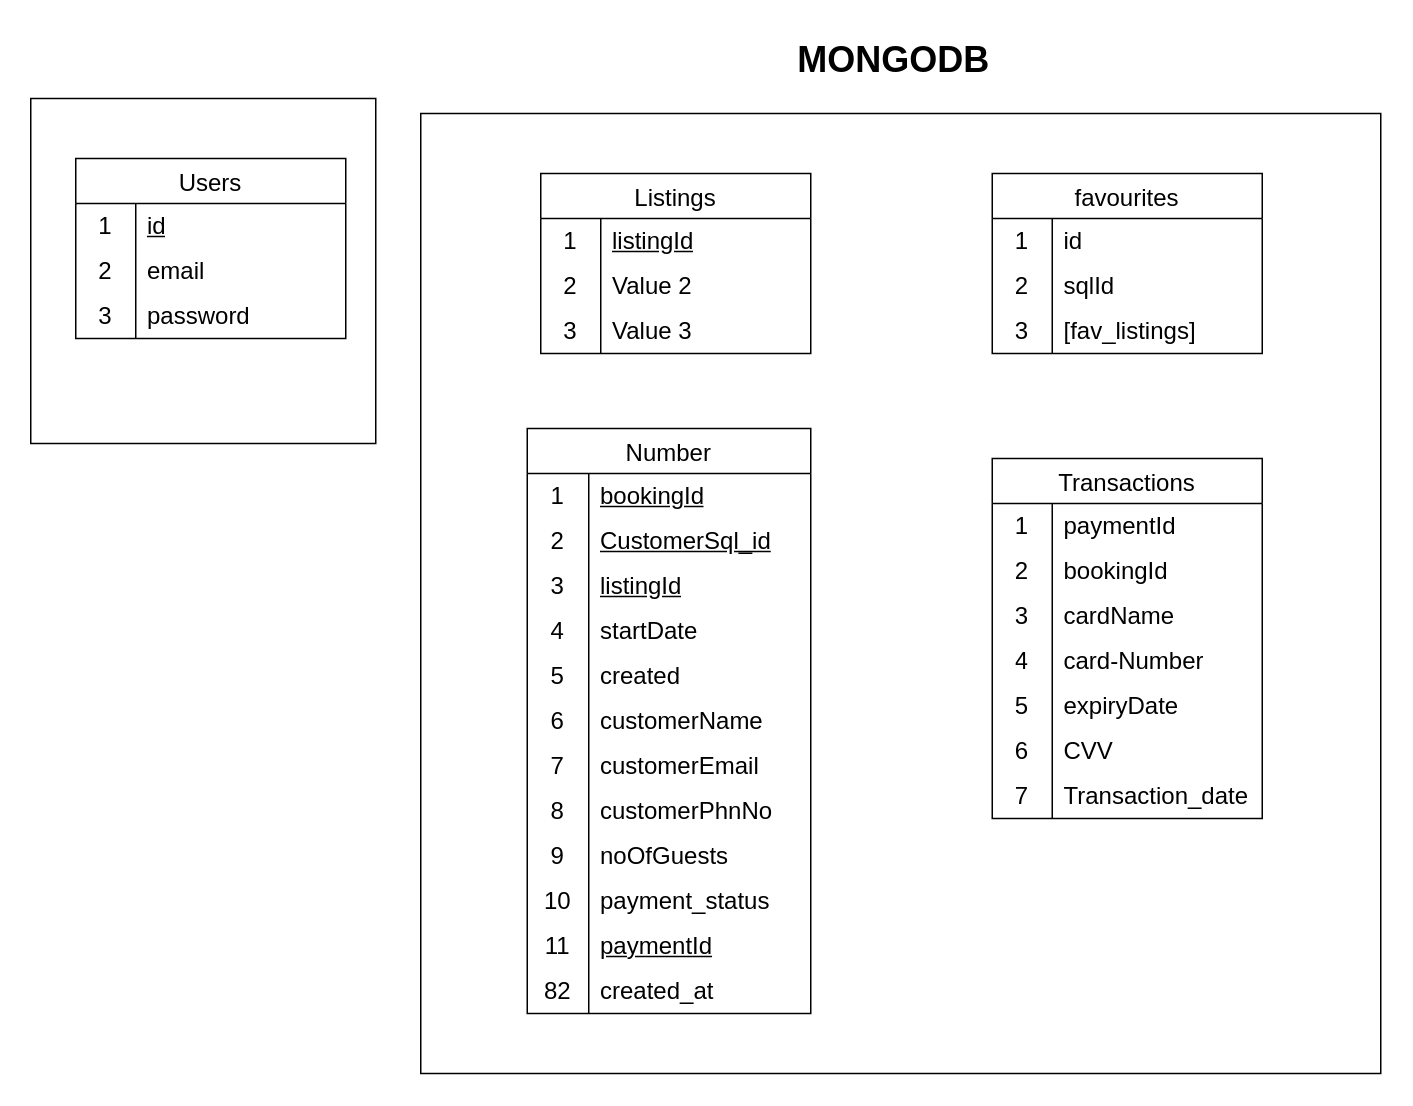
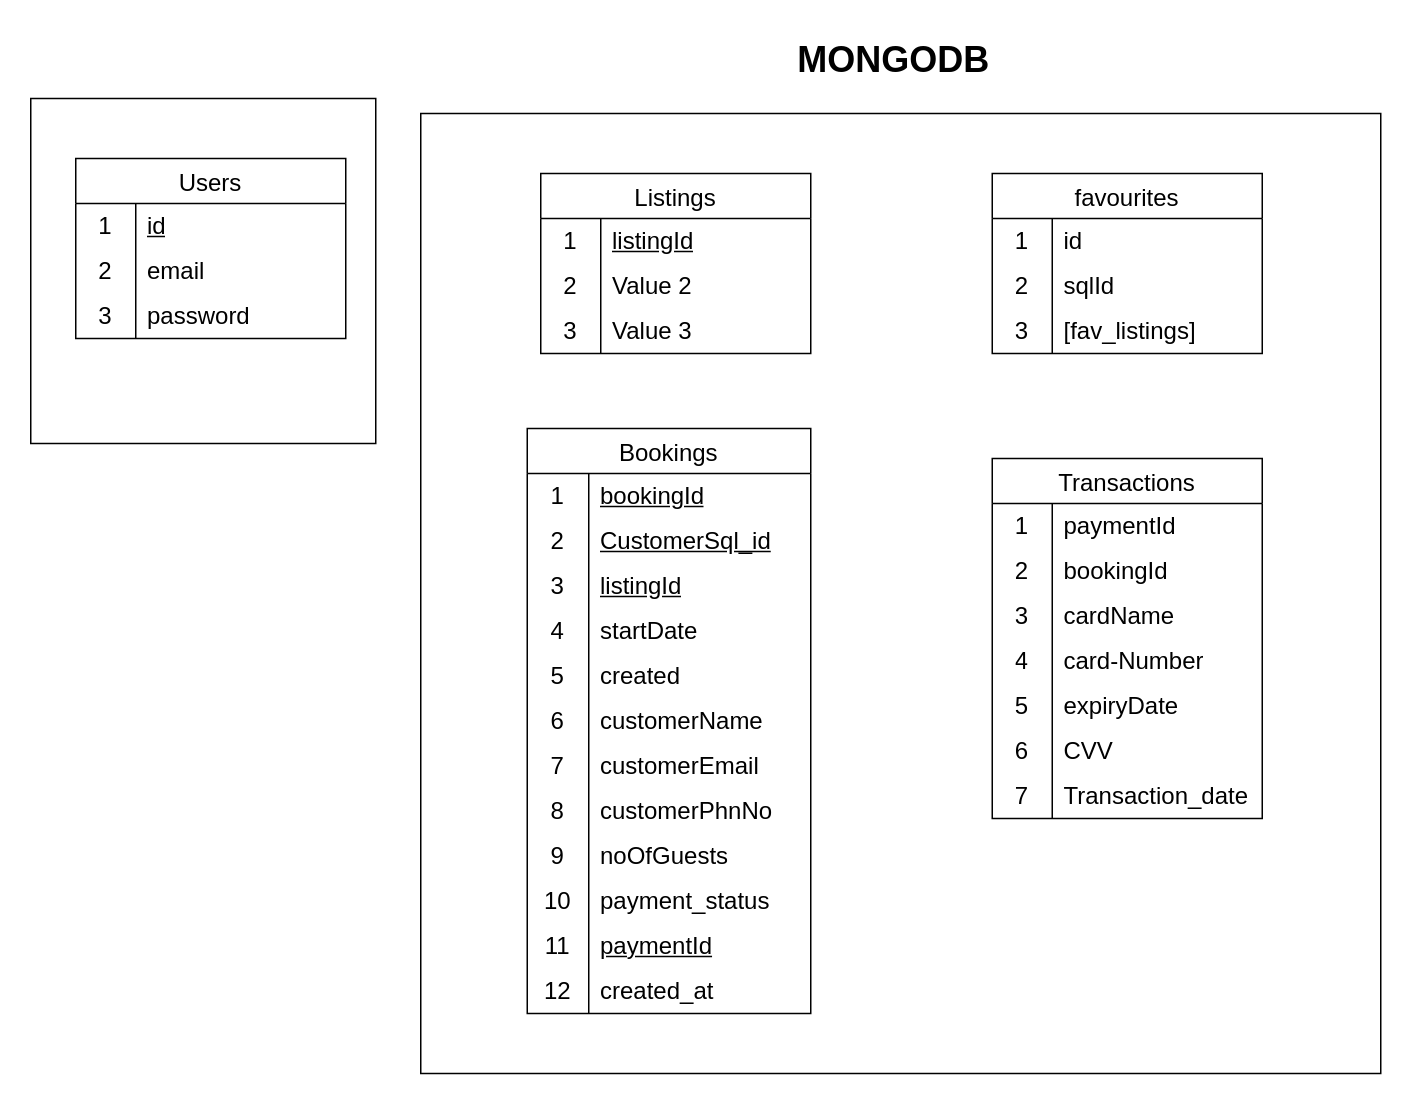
node "Number": label "Number" -> "Bookings"
node "82": label "82" -> "12"
